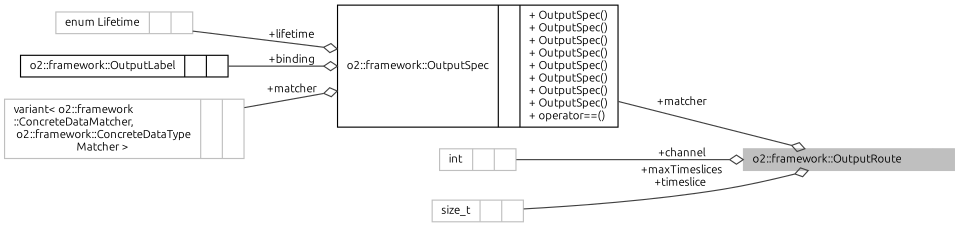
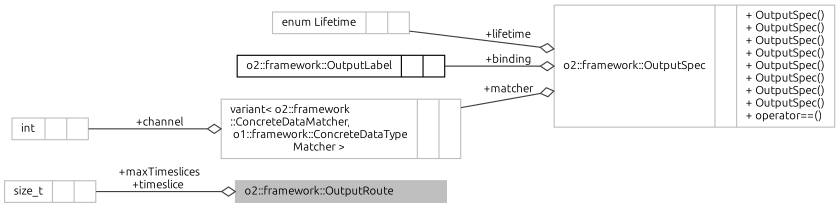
node "o2::framework::OutputSpec": color black -> grey75
edge "o2::framework::OutputSpec" -> "o2::framework::OutputRoute": removed, label "+matcher"
node "variant< o2::framework": text "o2::framework::ConcreteDataType" -> "o1::framework::ConcreteDataType"
edge "int" -> "o2::framework::OutputRoute": now "int" -> "variant< o2::framework"
